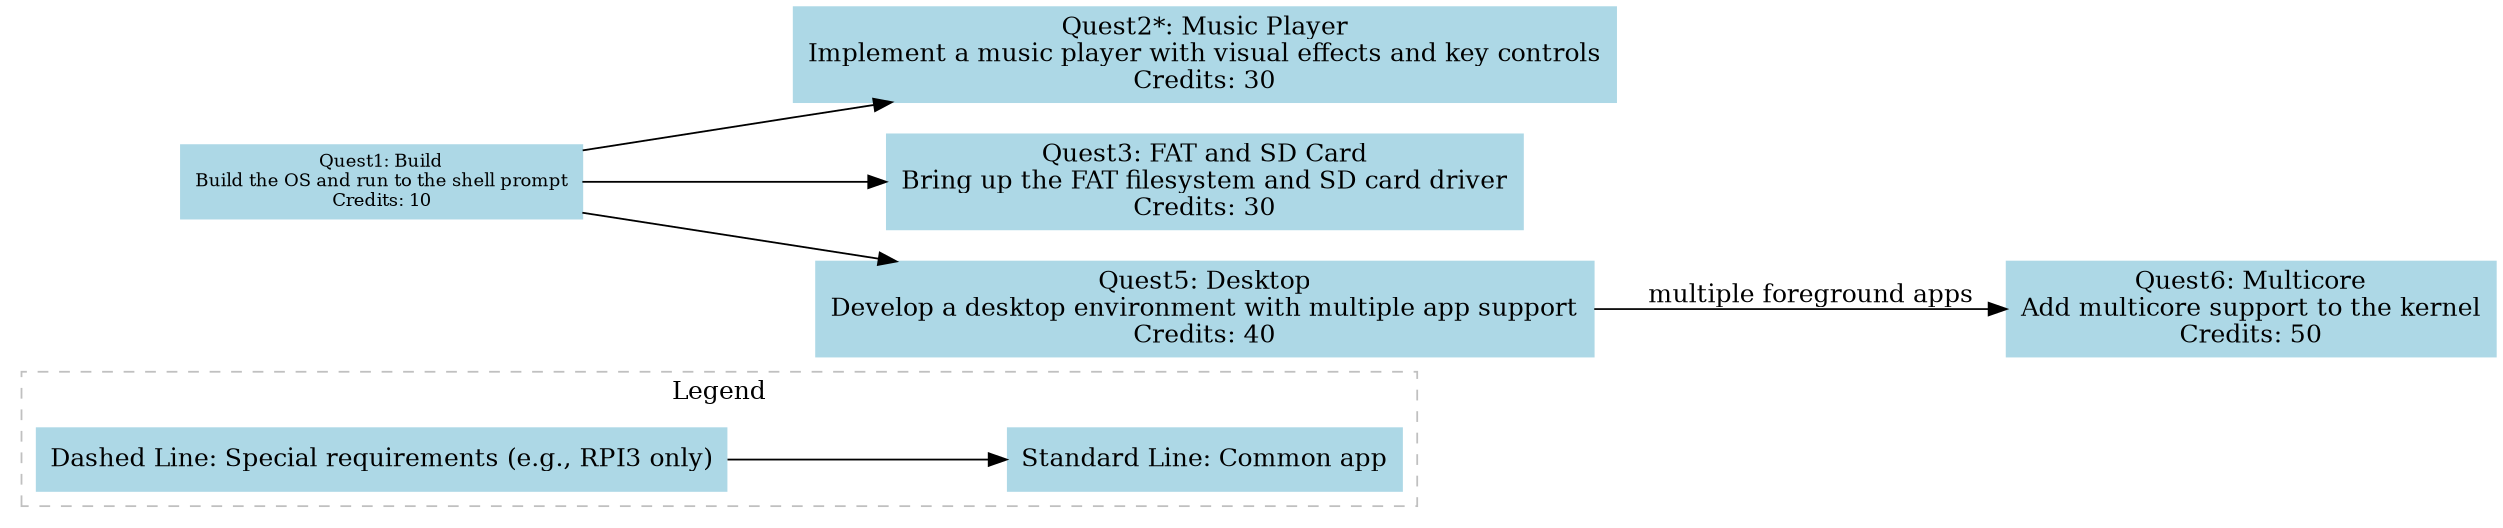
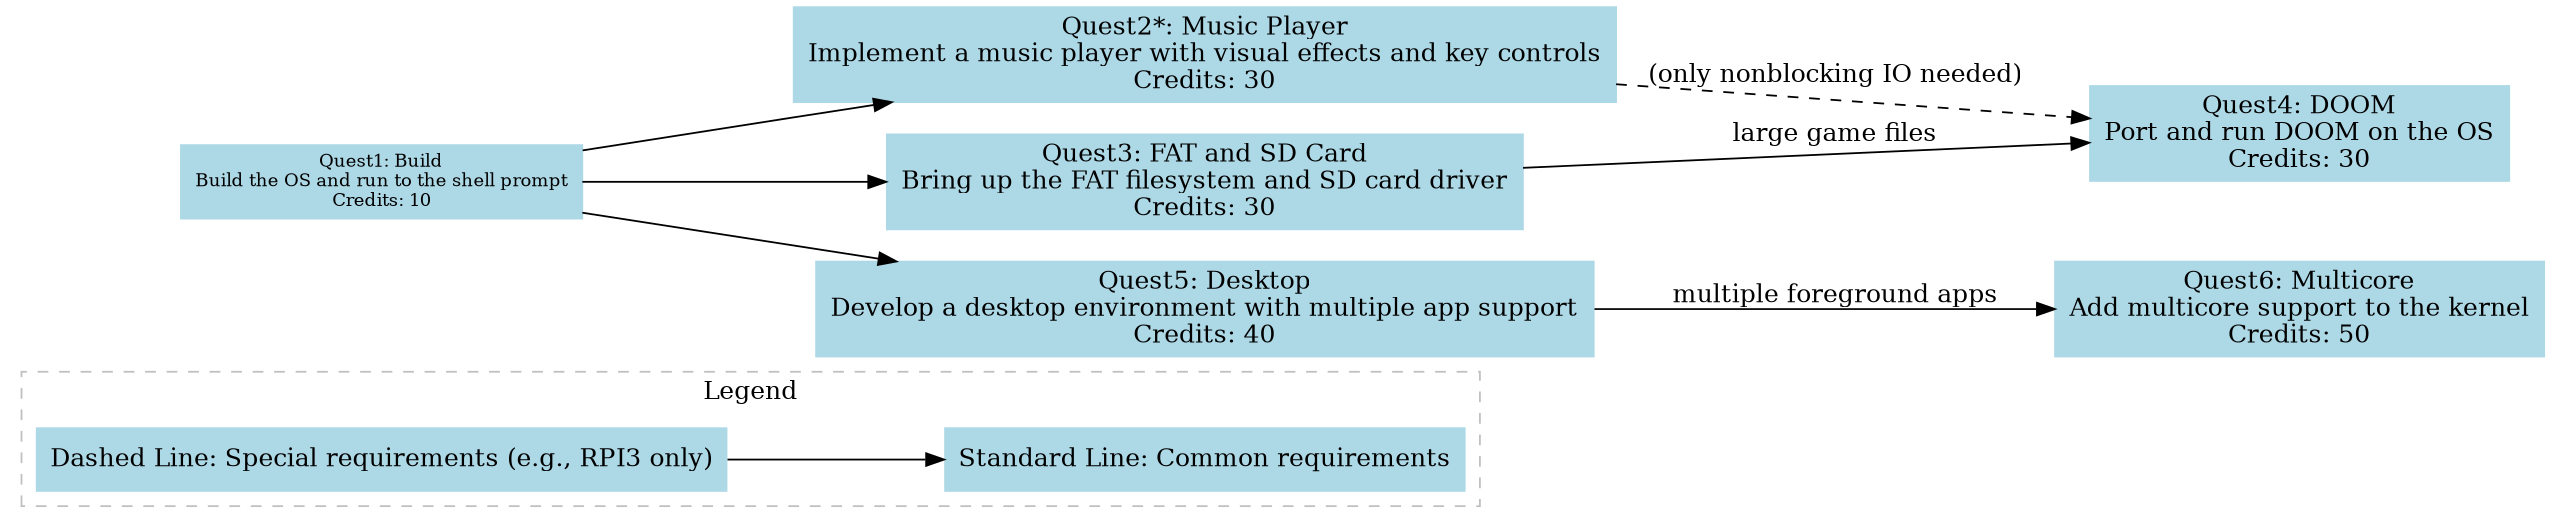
node "Quest4: DOOM Port and run DOOM on the OS Credits: 30": added
node "Standard Line: Common app": label "Standard Line: Common app" -> "Standard Line: Common requirements"
